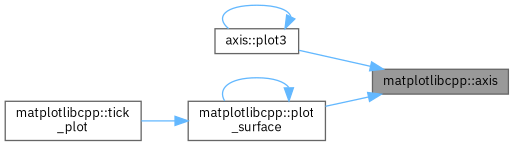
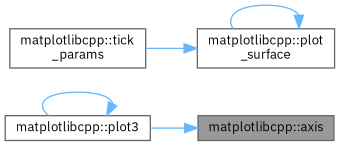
node "axis::plot3": label "axis::plot3" -> "matplotlibcpp::plot3"
edge "matplotlibcpp::plot _surface" -> "matplotlibcpp::axis": removed
node "matplotlibcpp::tick _plot": label "matplotlibcpp::tick _plot" -> "matplotlibcpp::tick _params"
